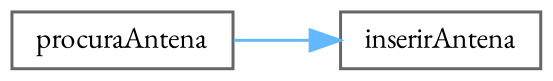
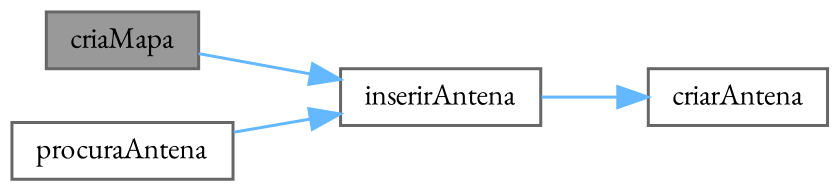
node "criaMapa": added
node "criarAntena": added
